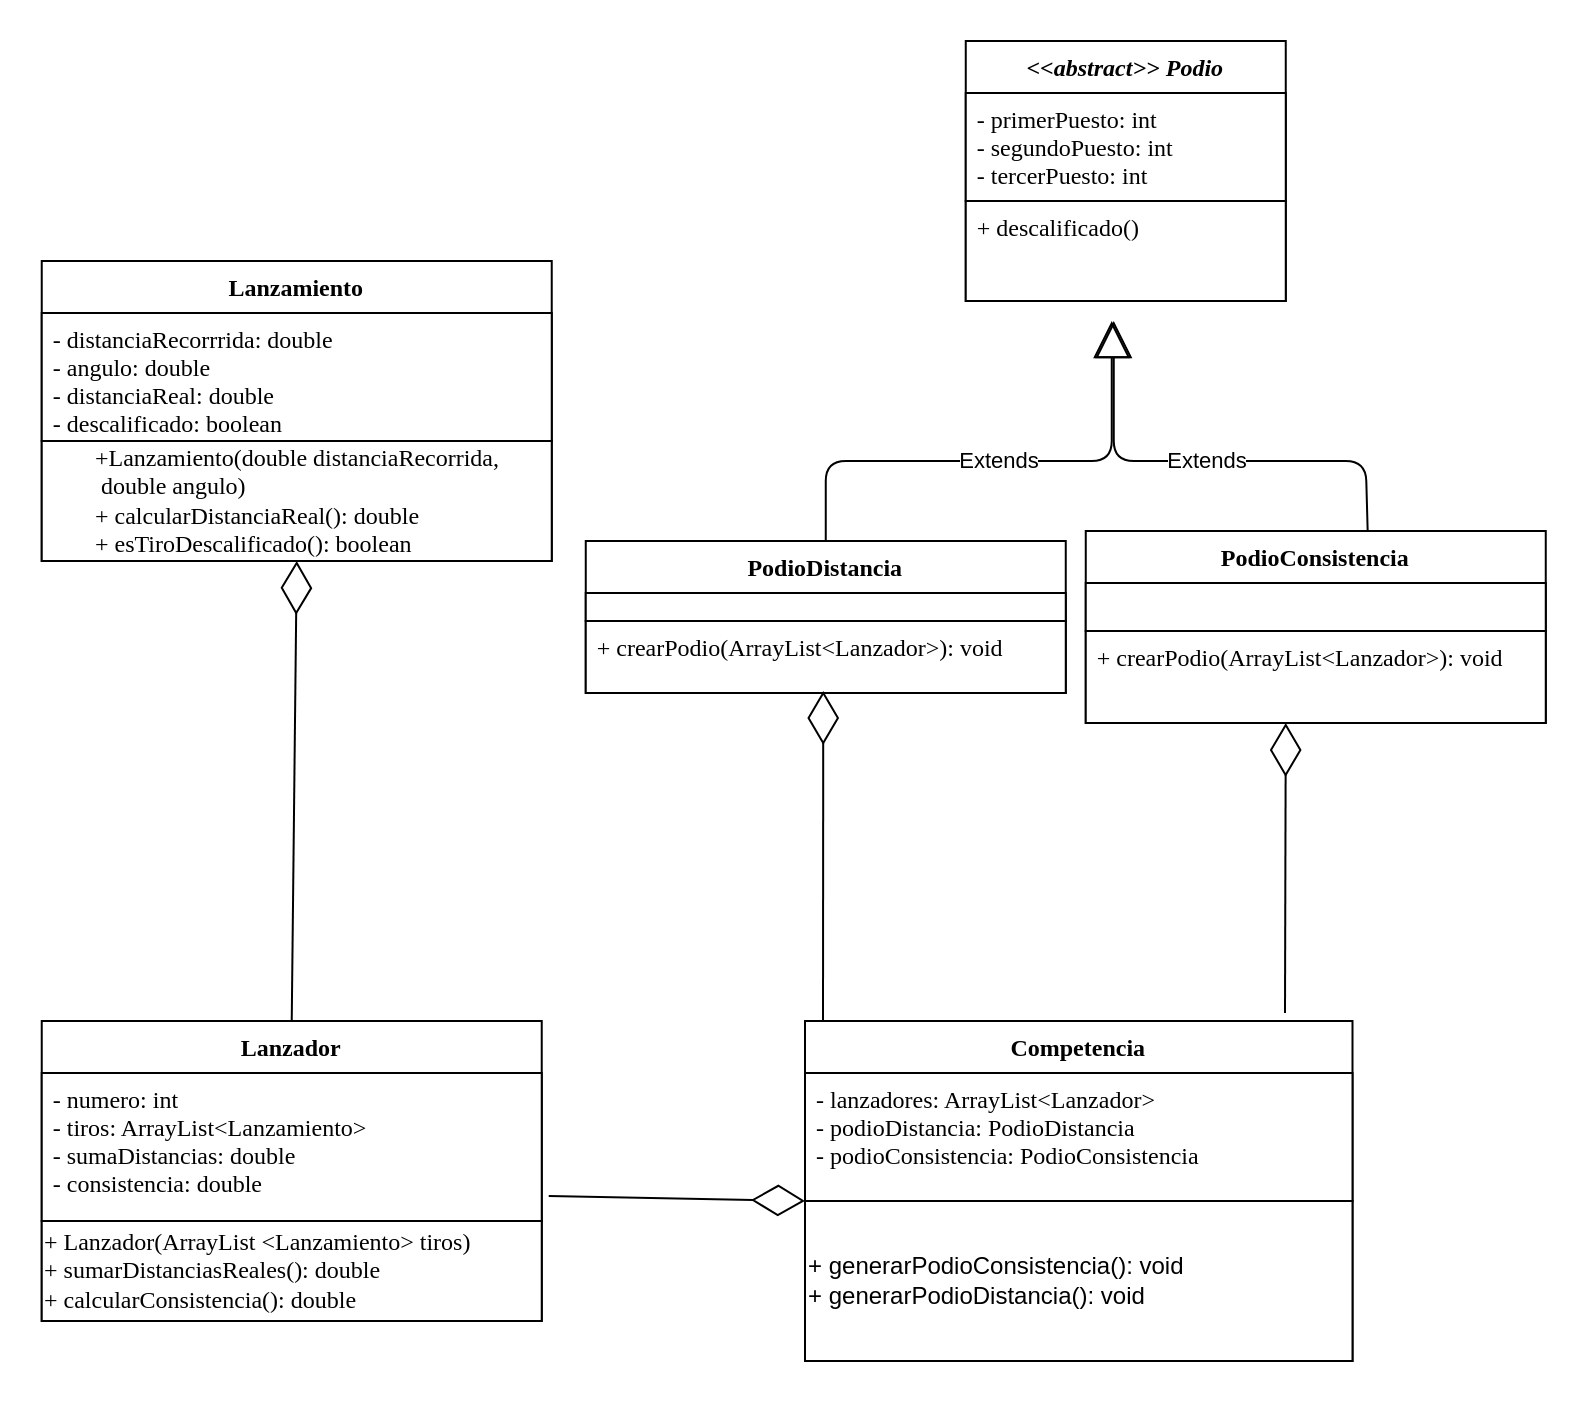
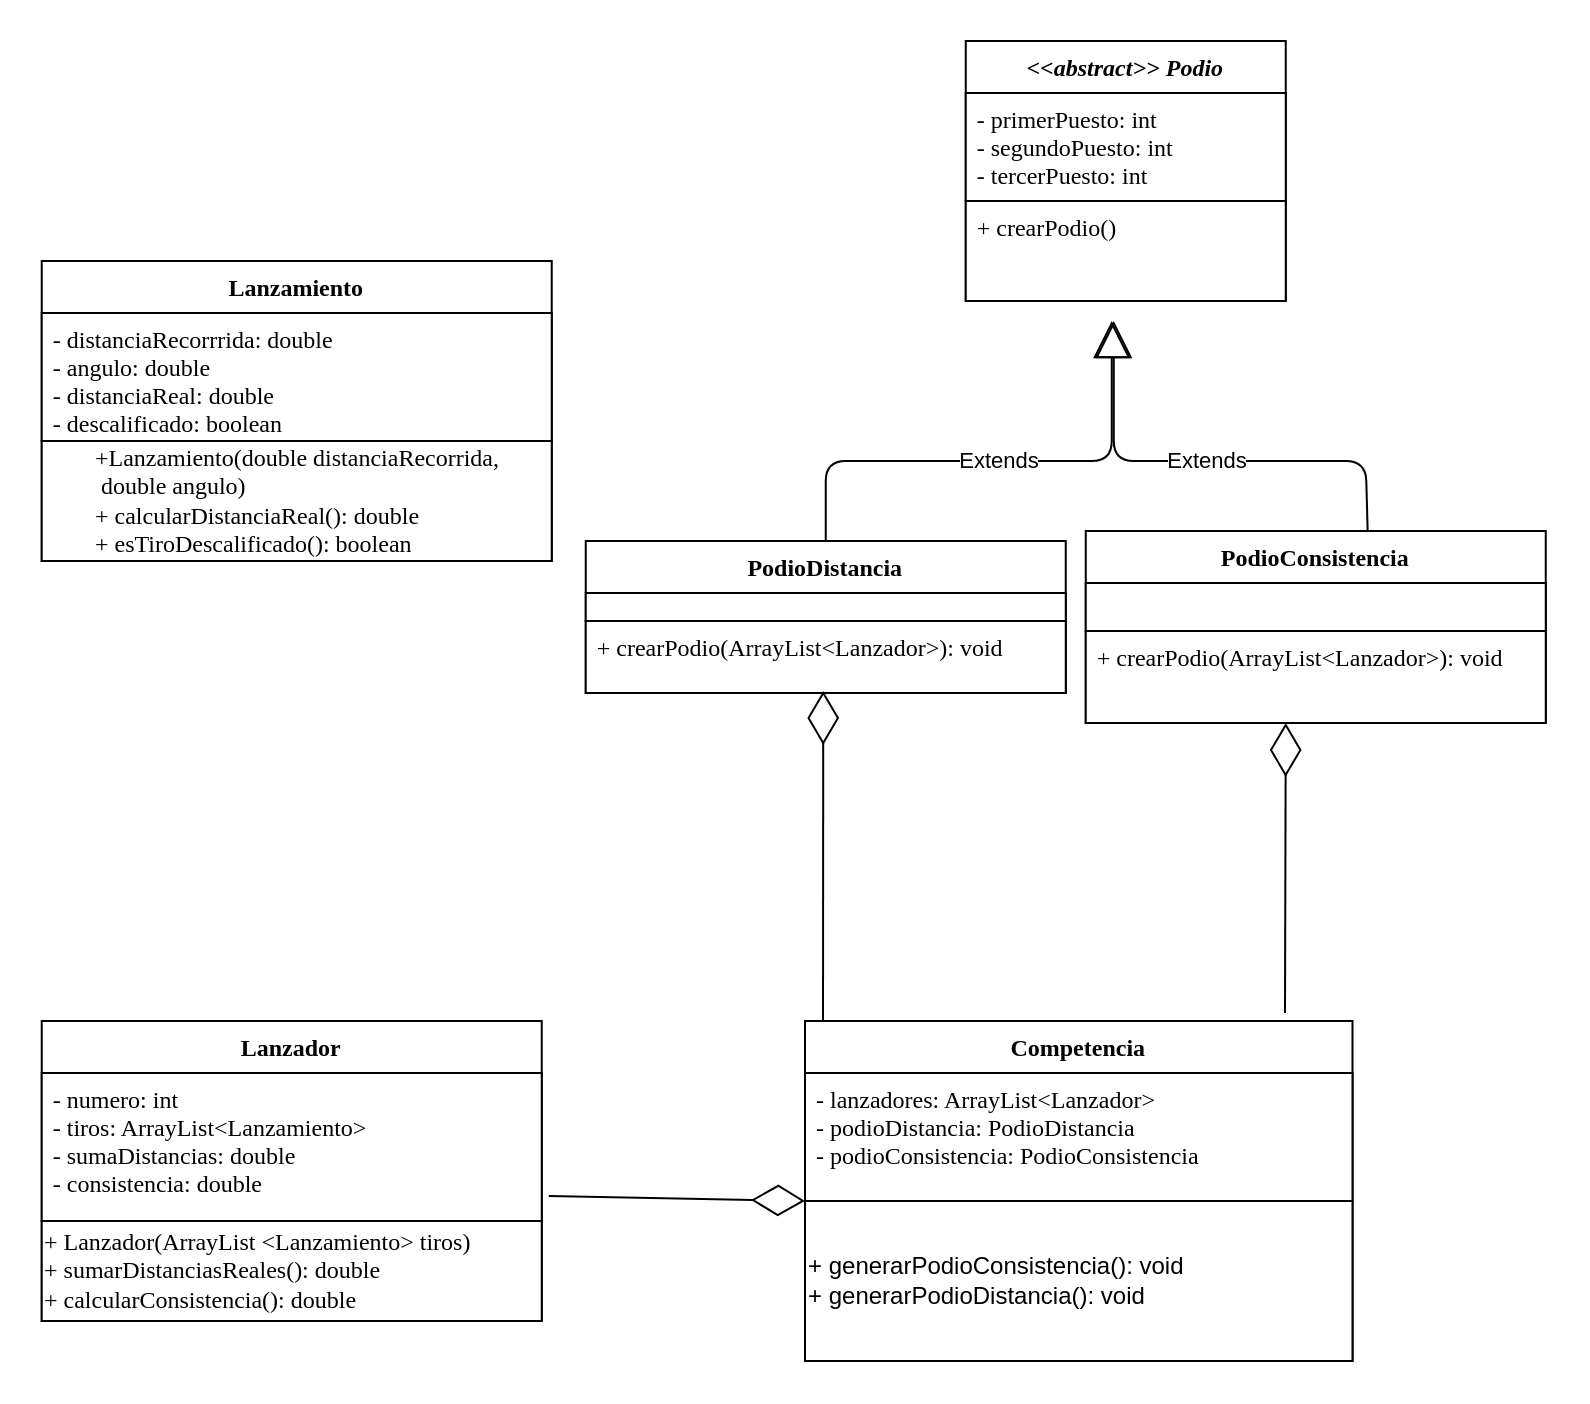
node "+ descalificado()": label "+ descalificado()" -> "+ crearPodio()"
edge "Lanzador" -> "Lanzamiento": removed
